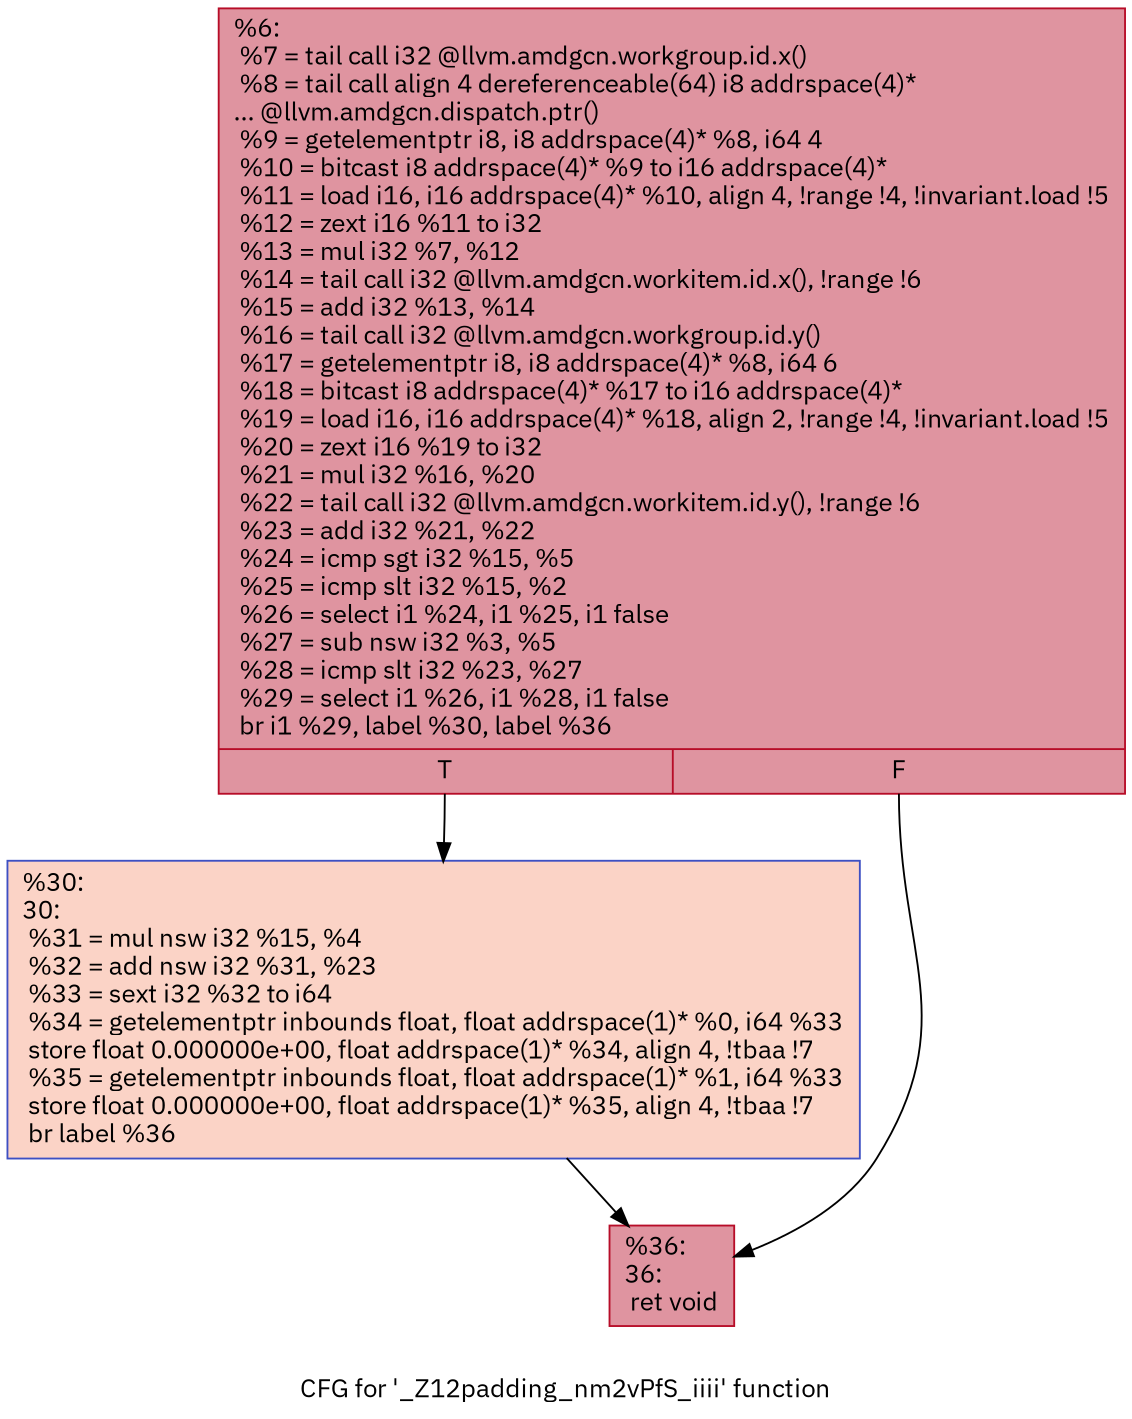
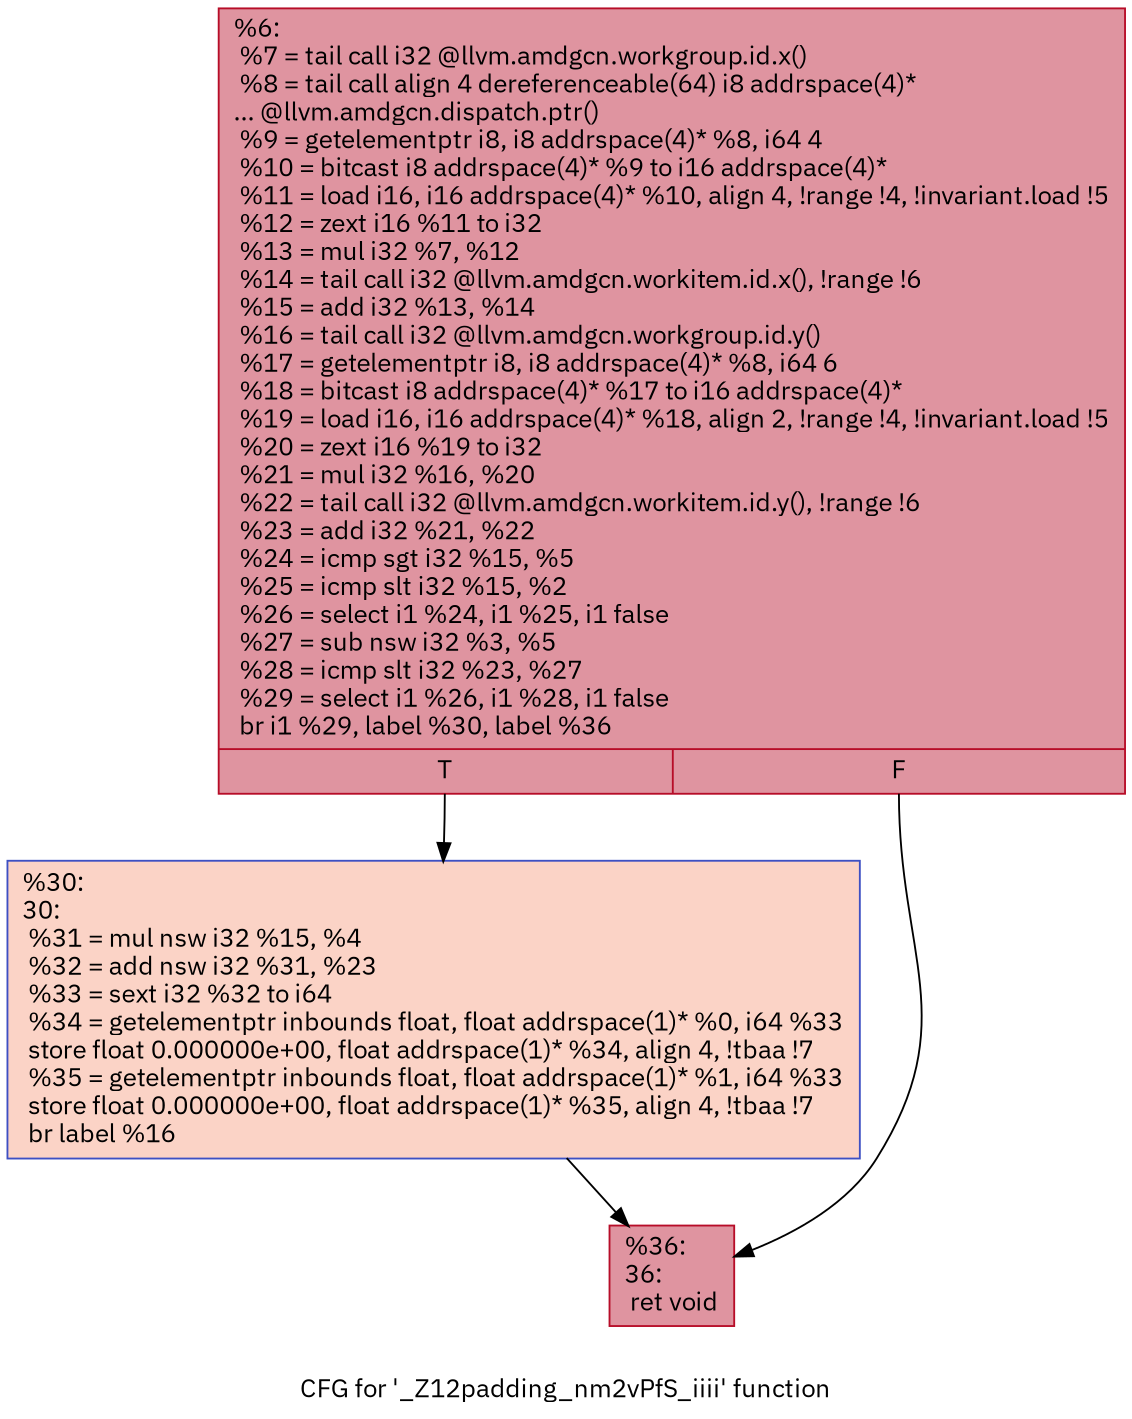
node "%30:": text "br label %36" -> "br label %16"
